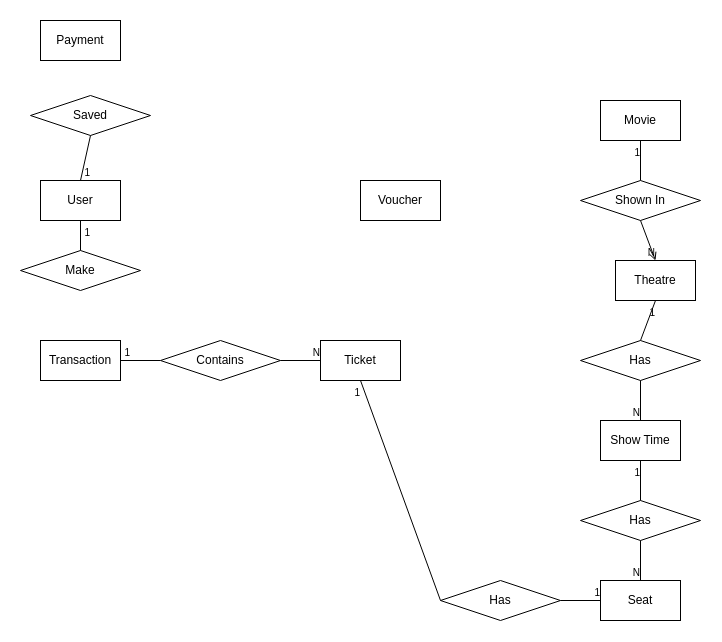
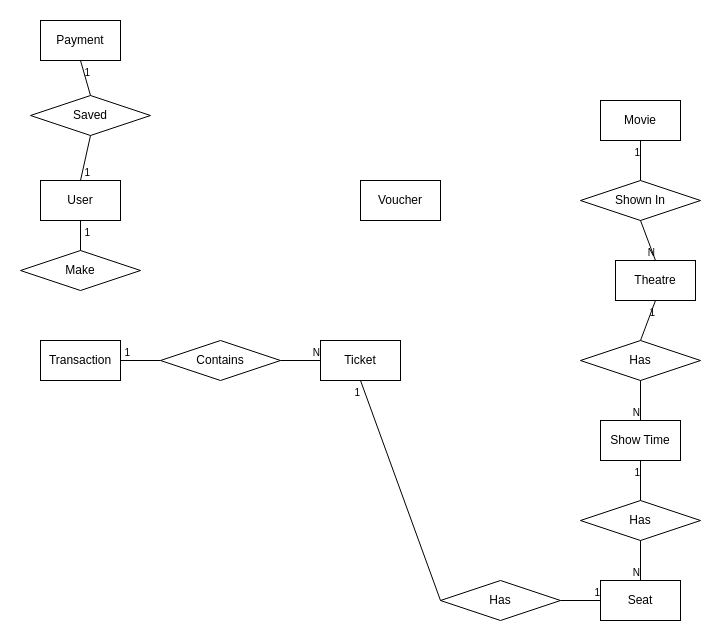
edge "Payment" -- "Saved": added, label "1"
edge "Shown In" -> "Theatre": arrowhead open -> none
